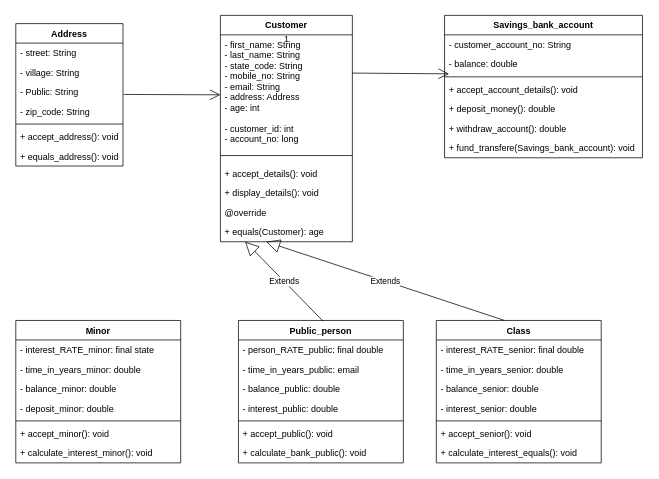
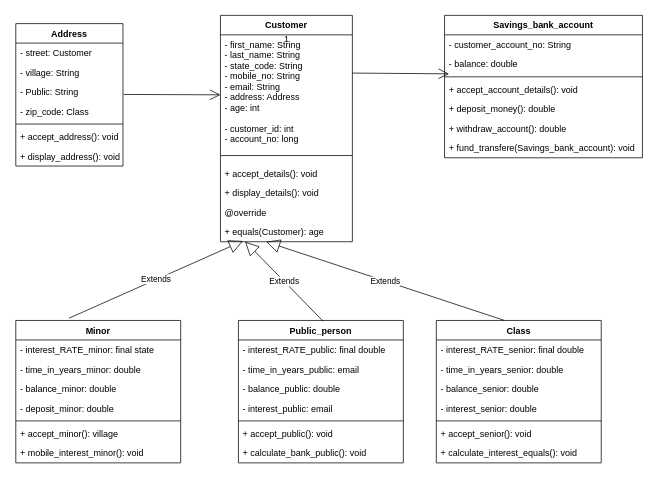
node "- street: String": label "- street: String" -> "- street: Customer"
node "- zip_code: String": label "- zip_code: String" -> "- zip_code: Class"
node "+ equals_address(): void": label "+ equals_address(): void" -> "+ display_address(): void"
edge "Minor" -> "+ equals(Customer): age": added, label "Extends"
node "- person_RATE_public: final double": label "- person_RATE_public: final double" -> "- interest_RATE_public: final double"
node "- interest_public: double": label "- interest_public: double" -> "- interest_public: email"
node "+ accept_minor(): void": label "+ accept_minor(): void" -> "+ accept_minor(): village"
node "+ calculate_interest_minor(): void": label "+ calculate_interest_minor(): void" -> "+ mobile_interest_minor(): void"
